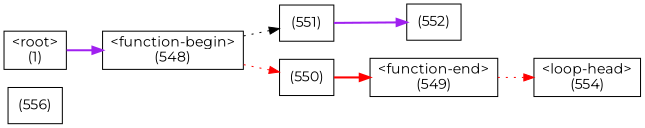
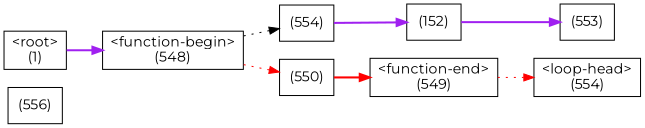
node "(552)": label "(552)" -> "(152)"
node "(553)": added
node "(551)": label "(551)" -> "(554)"
